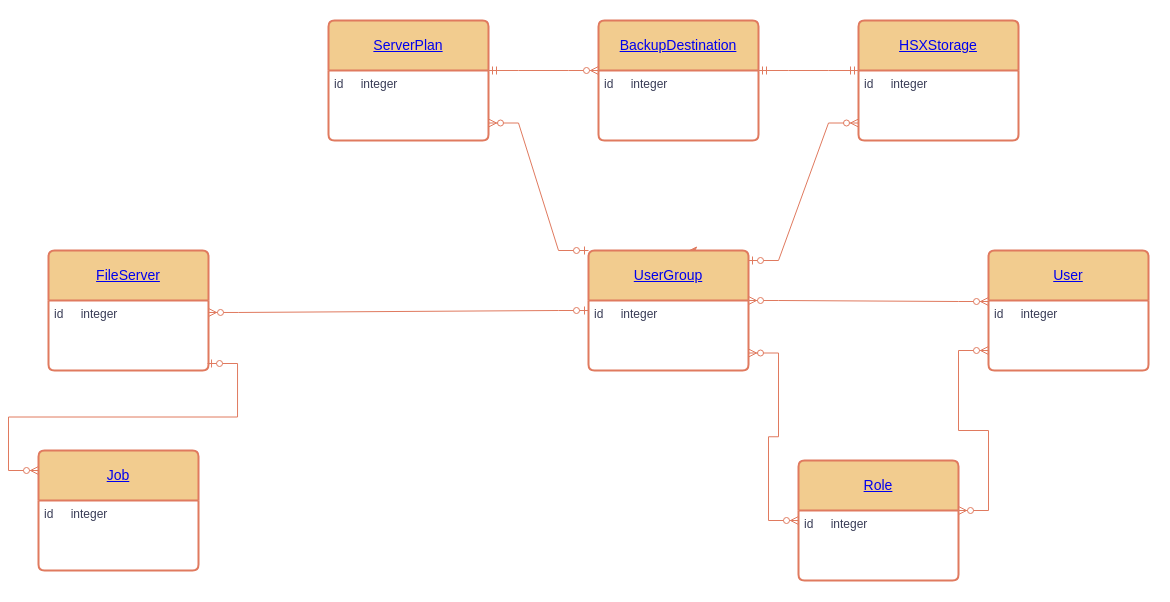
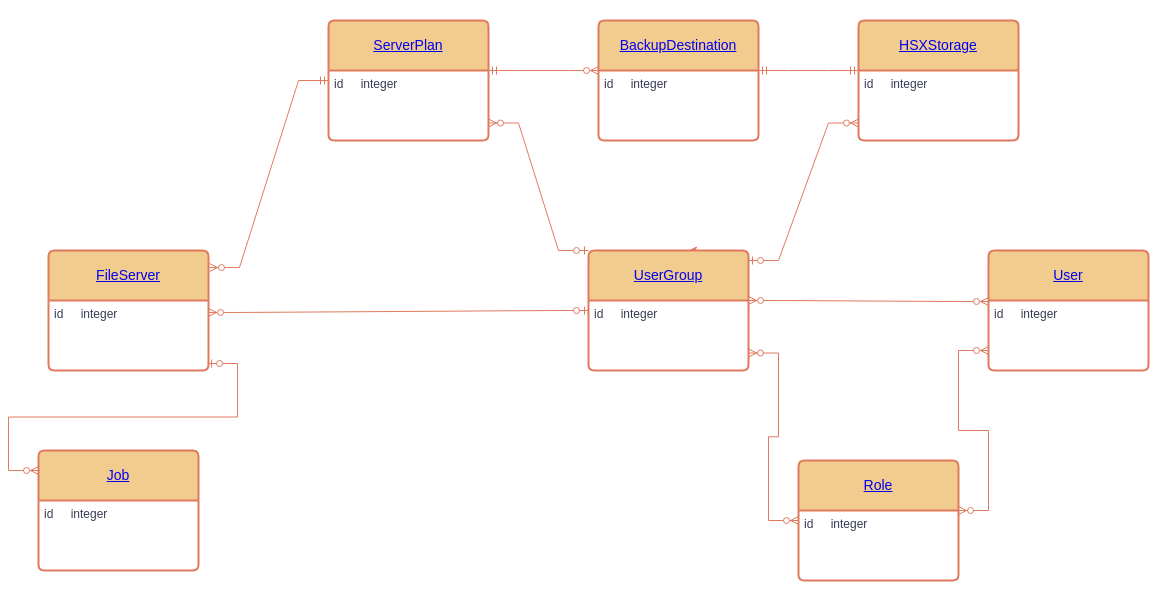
edge "ServerPlan" -- "FileServer": added
